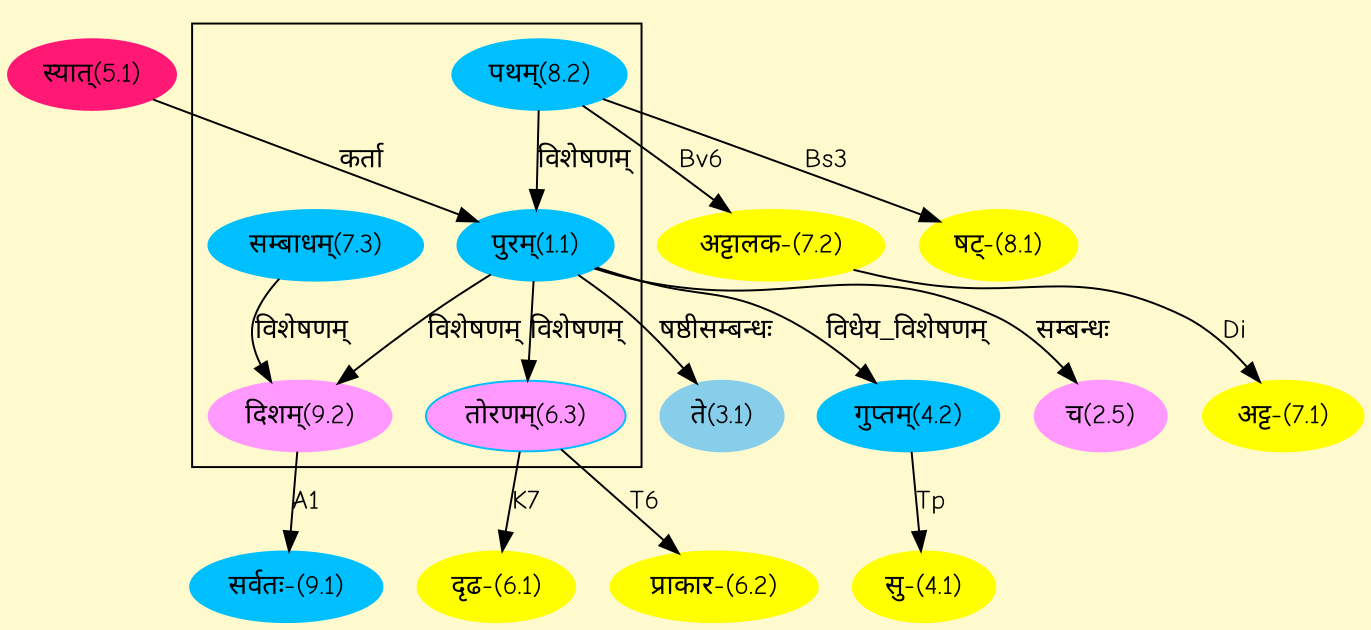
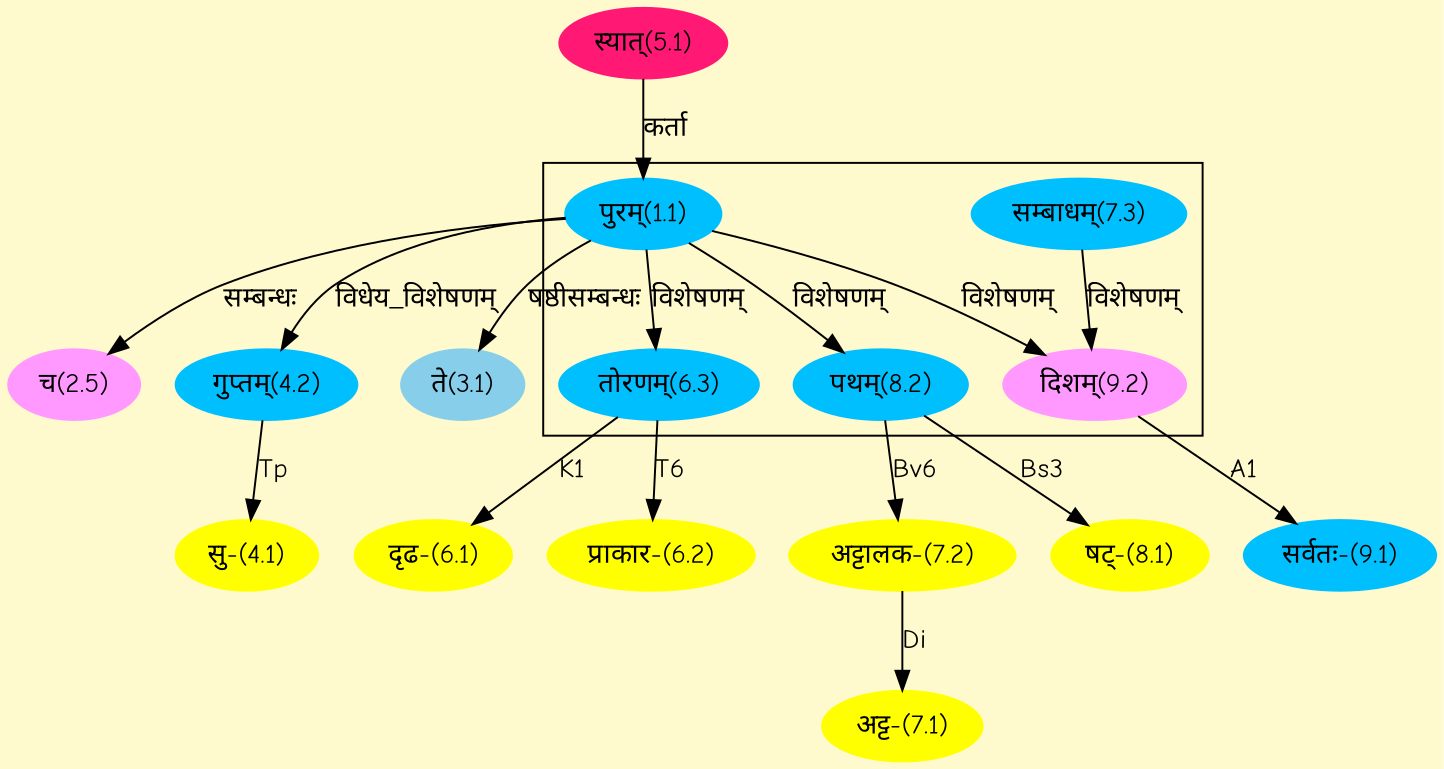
edge "पथम्(8.2)" -> "पुरम्(1.1)": reversed
node "तोरणम्(6.3)": fillcolor #ff99ff -> #00bfff
edge "तोरणम्(6.3)" -> "दृढ-(6.1)": label "K7" -> "K1"
